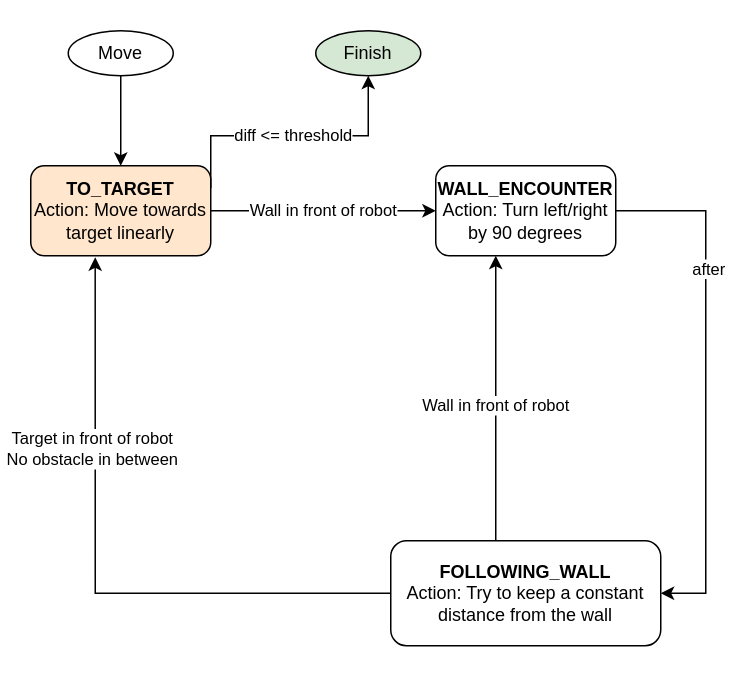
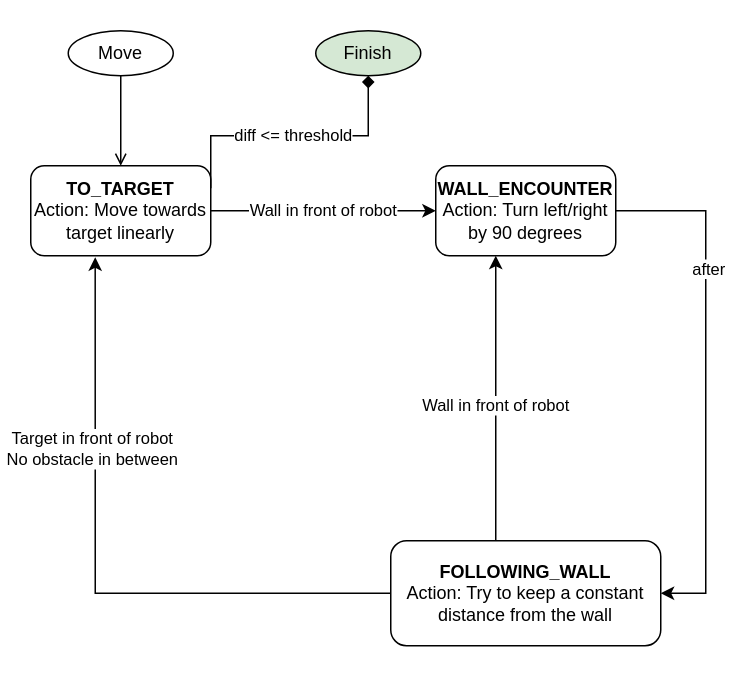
edge "TO_TARGET Action: Move towards target linearly" -> "Finish": arrowhead classic -> diamond
edge "Move" -> "TO_TARGET Action: Move towards target linearly": arrowhead classic -> open
node "TO_TARGET Action: Move towards target linearly": fillcolor #ffe6cc -> #ffffff
